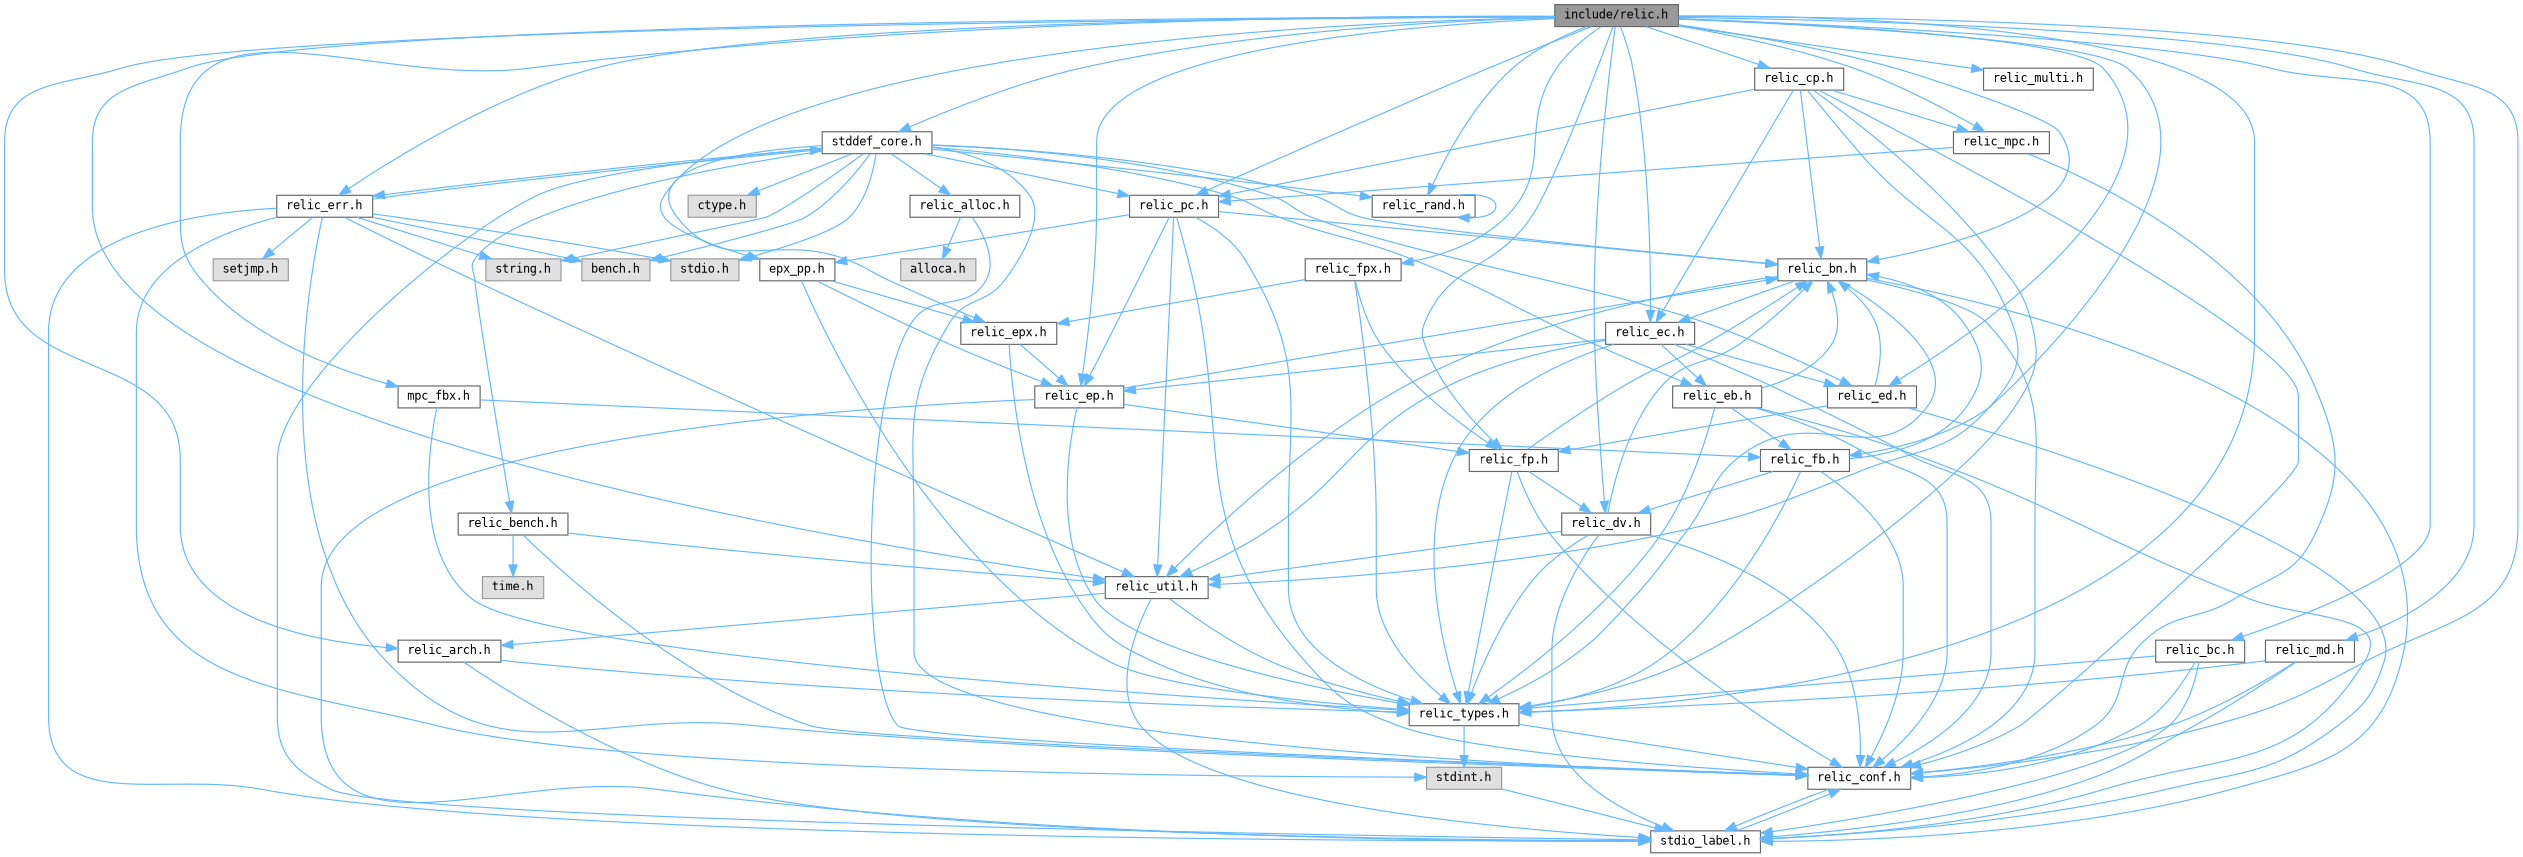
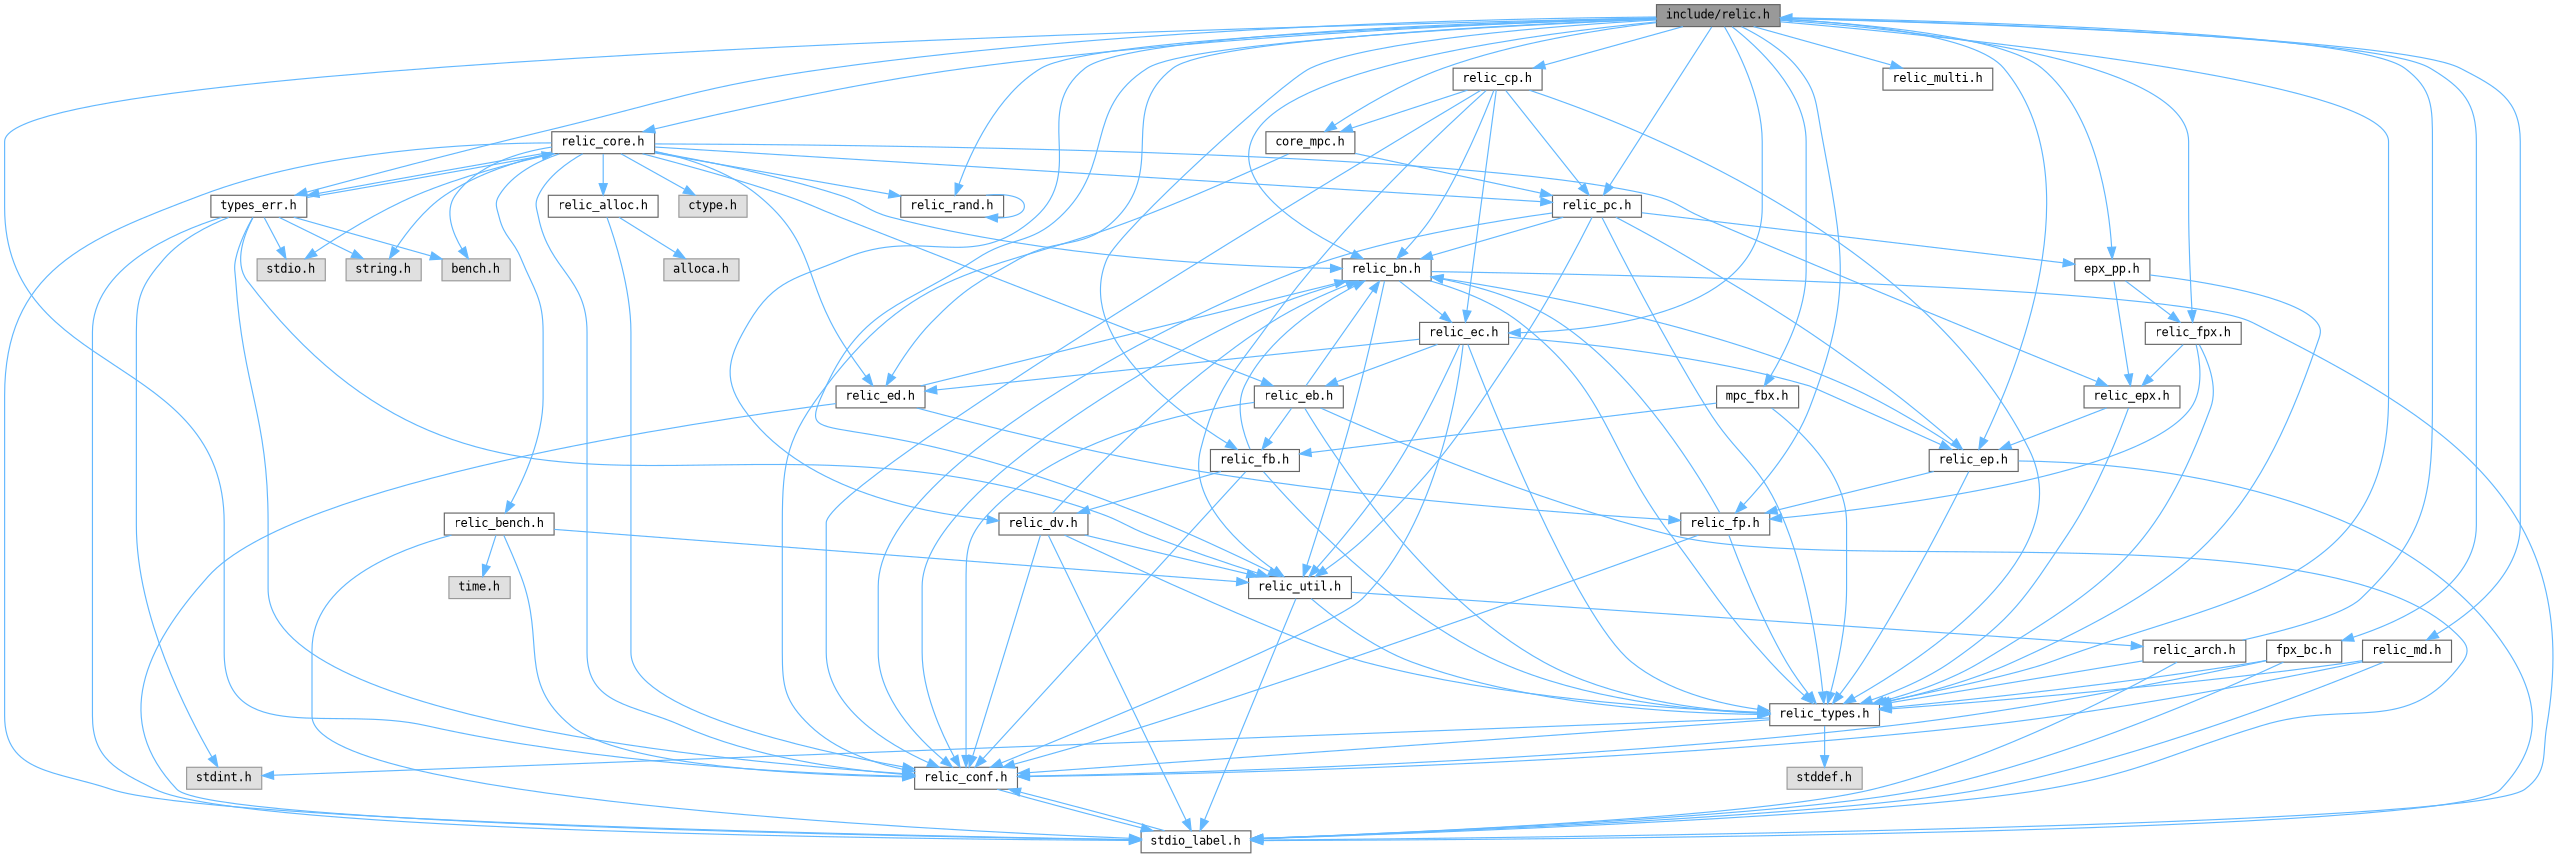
edge "include/relic.h" -> "relic_arch.h": reversed
node "stddef_core.h": label "stddef_core.h" -> "relic_core.h"
node "relic_mpc.h": label "relic_mpc.h" -> "core_mpc.h"
node "relic_err.h": label "relic_err.h" -> "types_err.h"
node "setjmp.h": removed
edge "epx_pp.h" -> "relic_ep.h": now "epx_pp.h" -> "relic_fpx.h"
edge "relic_fp.h" -> "relic_dv.h": removed
node "relic_bc.h": label "relic_bc.h" -> "fpx_bc.h"
node "stddef.h": added
edge "stdint.h" -> "stdio_label.h": now "relic_bench.h" -> "stdio_label.h"
